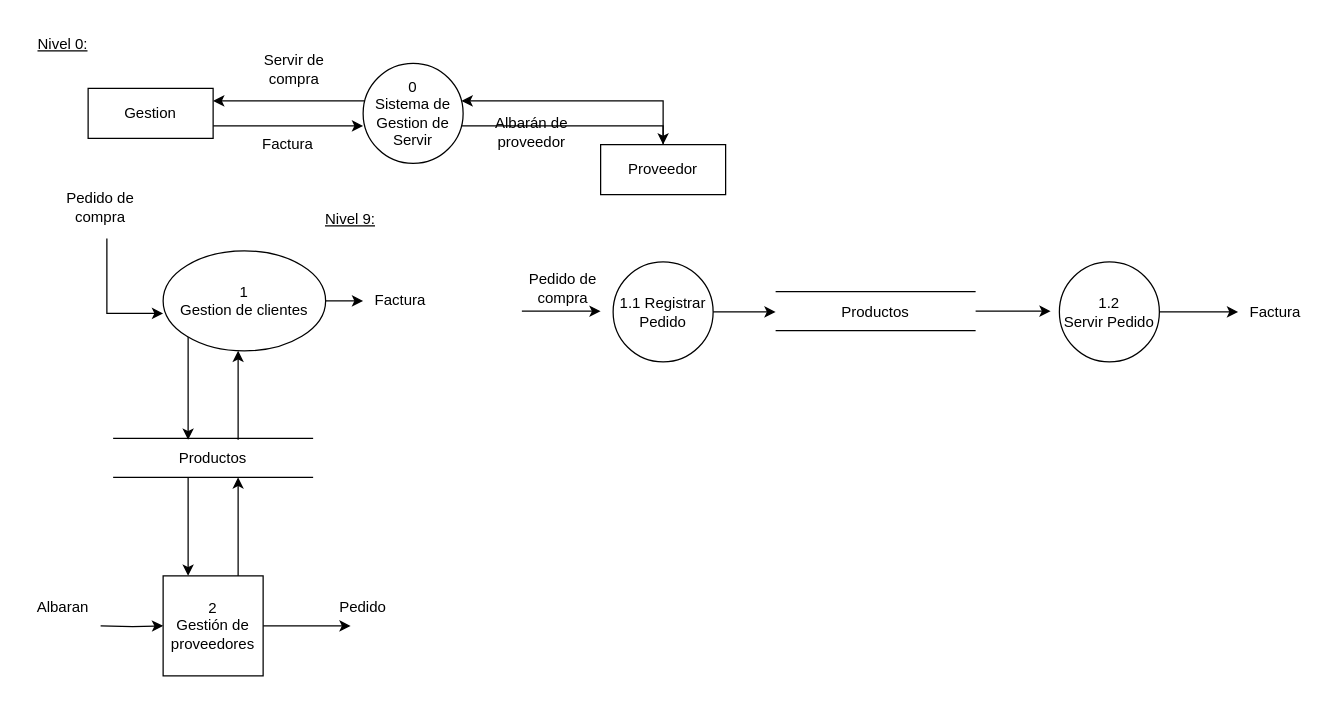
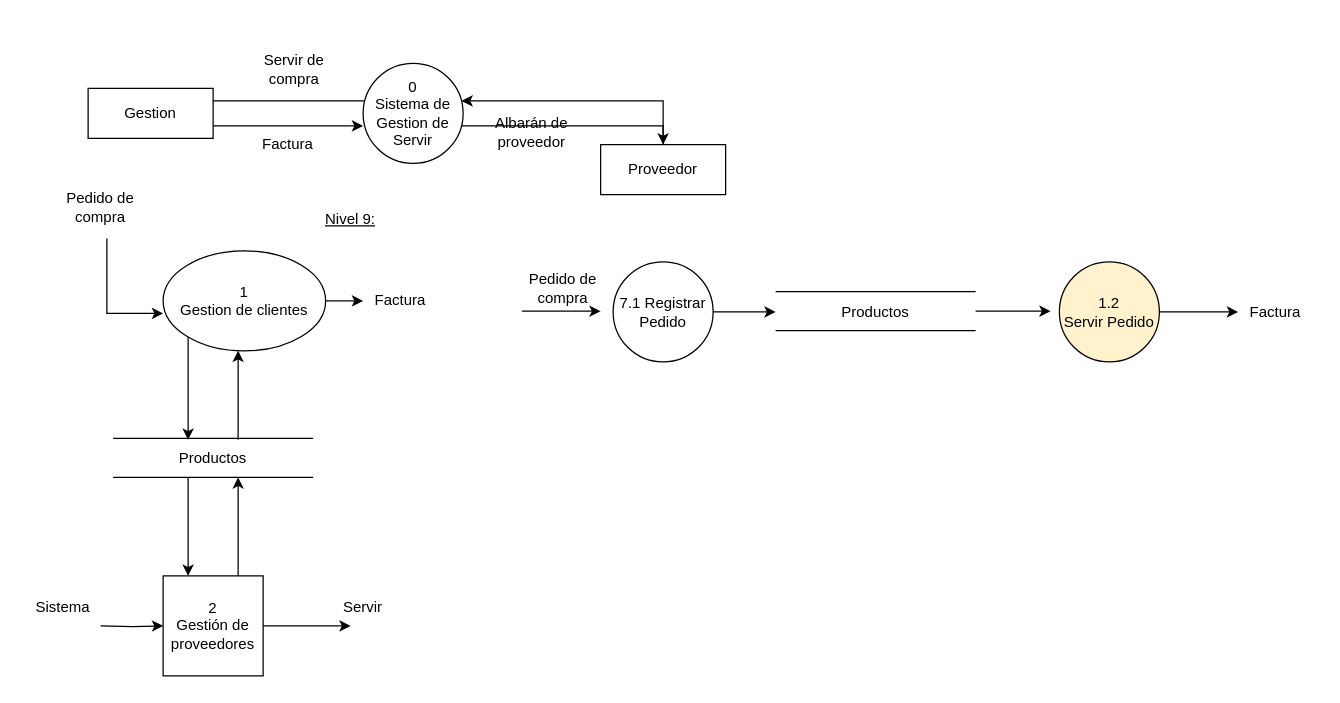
node "Nivel 0:": removed
edge "0 Sistema de Gestion de Servir" -> "Gestion": arrowhead classic -> none
node "1.1 Registrar Pedido": label "1.1 Registrar Pedido" -> "7.1 Registrar Pedido"
node "1.2 Servir Pedido": fillcolor #ffffff -> #fff2cc
node "Albaran": label "Albaran" -> "Sistema"
node "Pedido": label "Pedido" -> "Servir"
